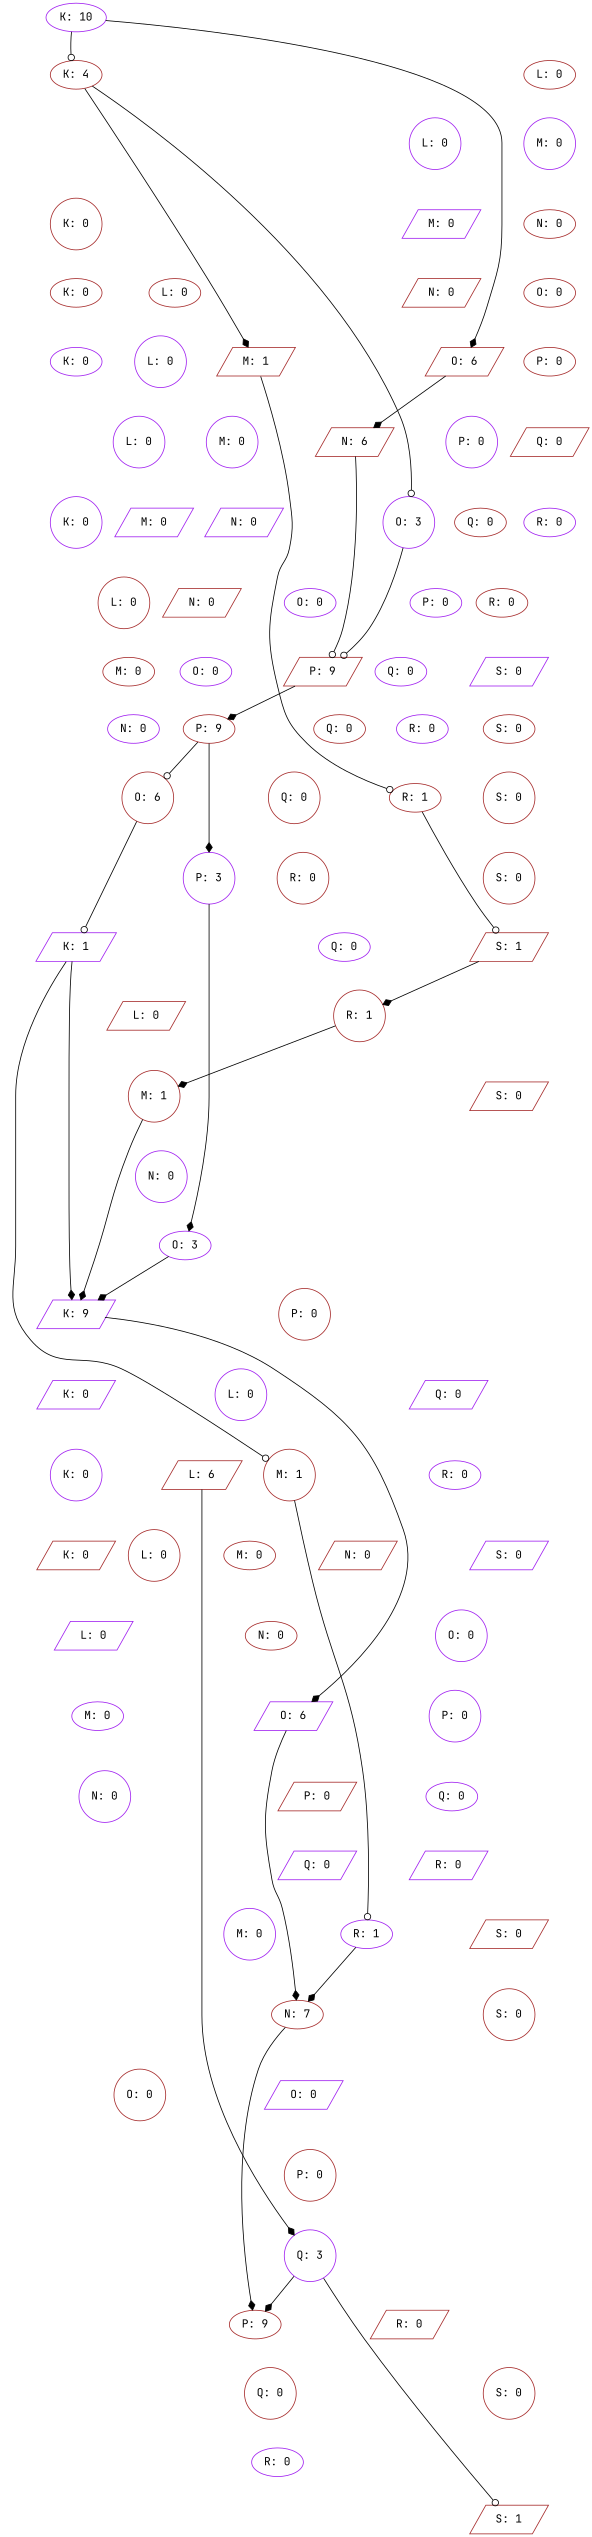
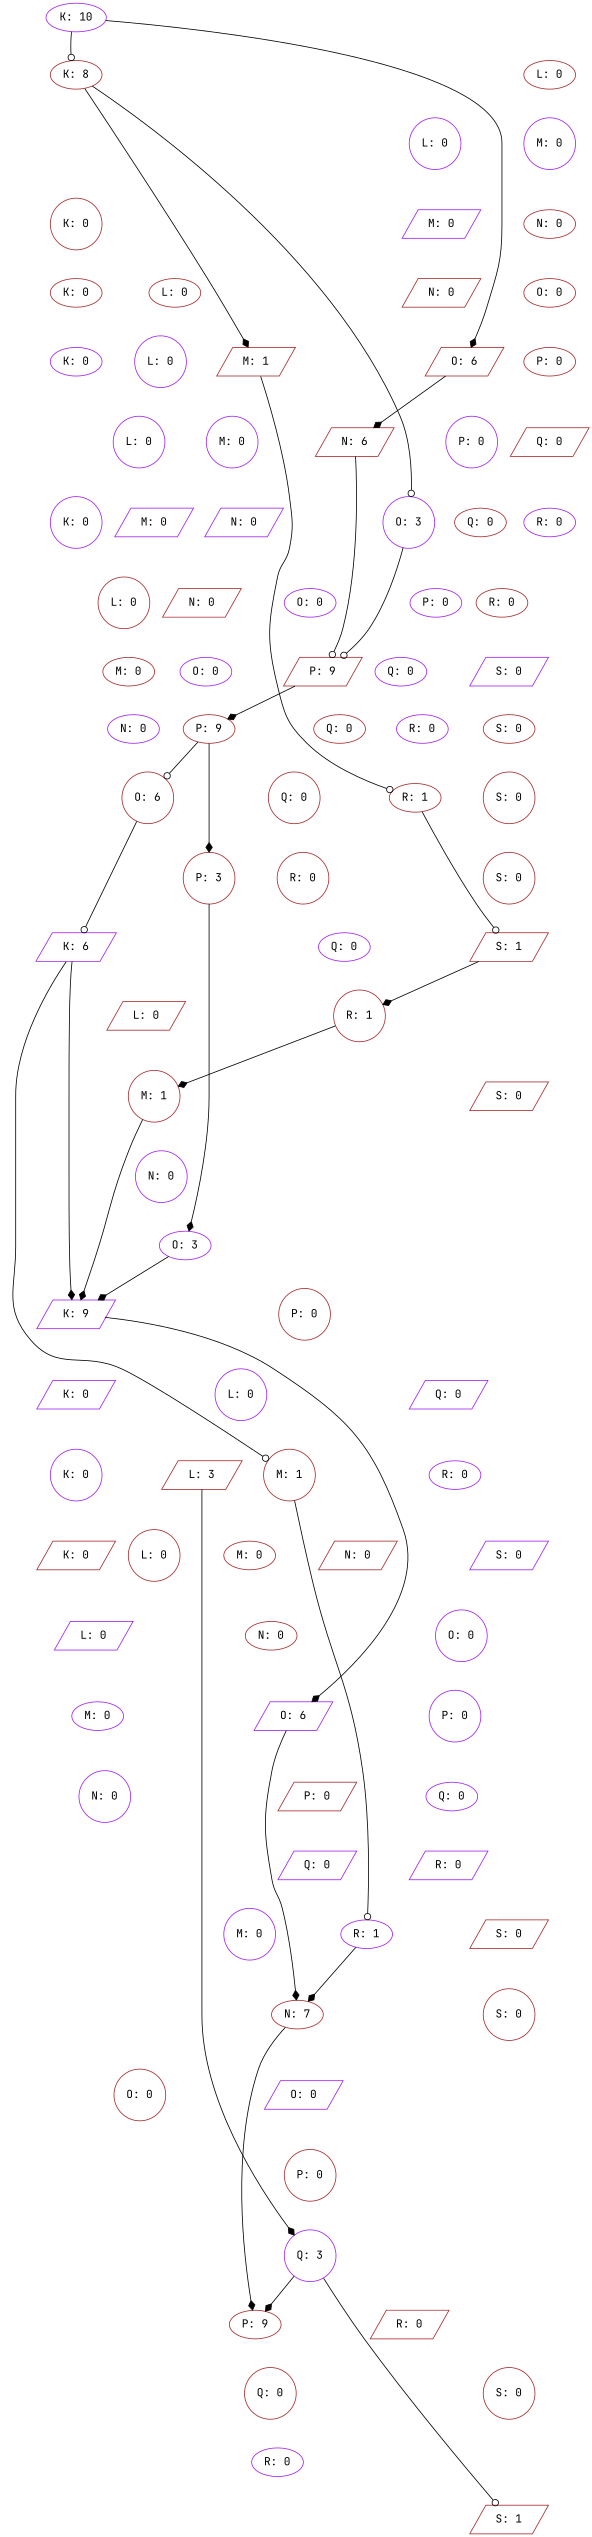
node "K: 4": label "K: 4" -> "K: 8"
node "P: 3": color purple -> brown
node "K: 1": label "K: 1" -> "K: 6"
node "L: 6": label "L: 6" -> "L: 3"
